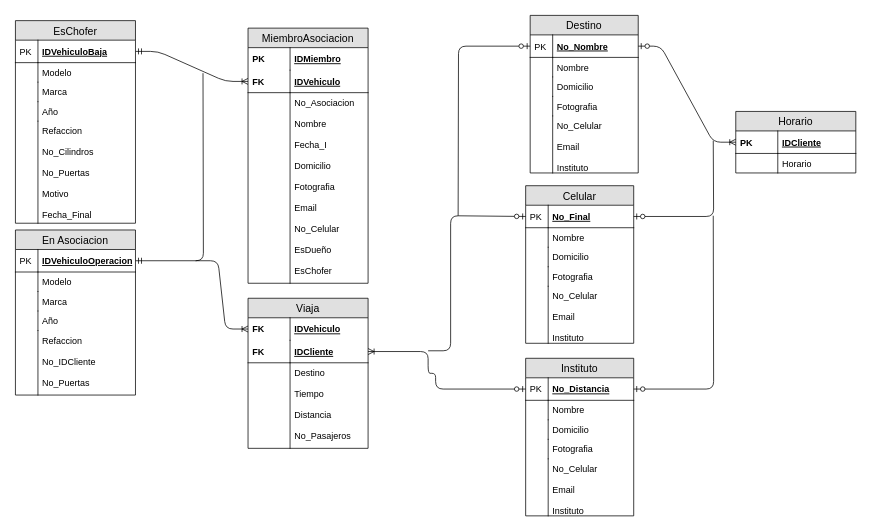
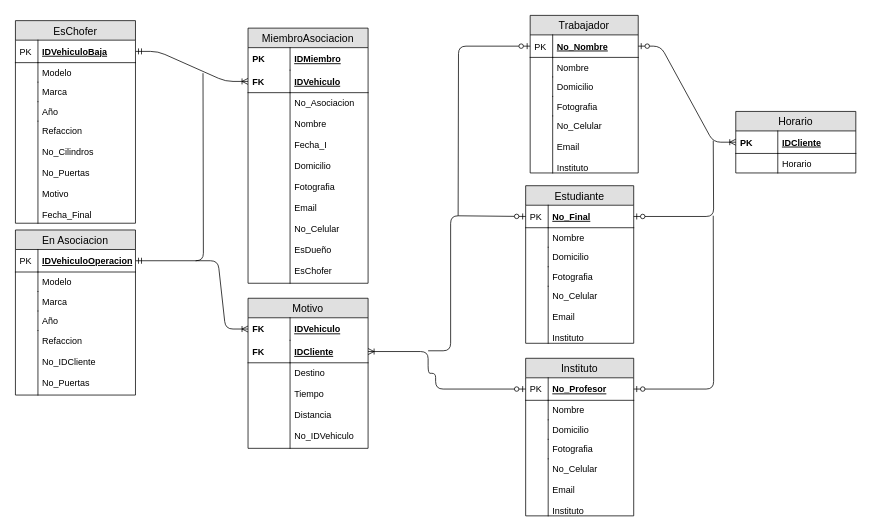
node "Destino": label "Destino" -> "Trabajador"
node "Celular": label "Celular" -> "Estudiante"
node "Viaja": label "Viaja" -> "Motivo"
node "Destino Tiempo Distancia No_Pasajeros": label "Destino Tiempo Distancia No_Pasajeros" -> "Destino Tiempo Distancia No_IDVehiculo"
node "No_Distancia": label "No_Distancia" -> "No_Profesor"
